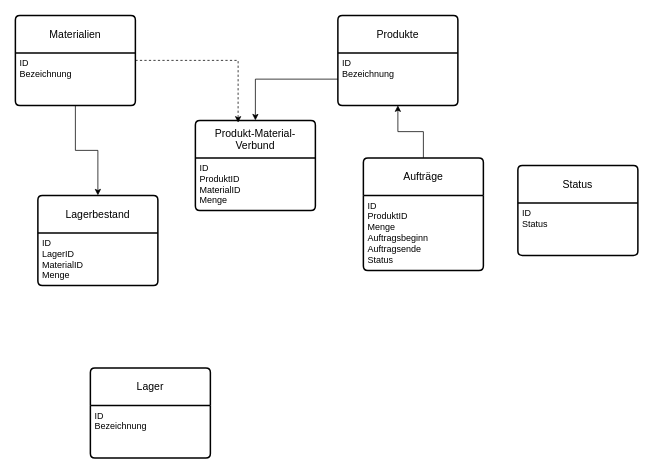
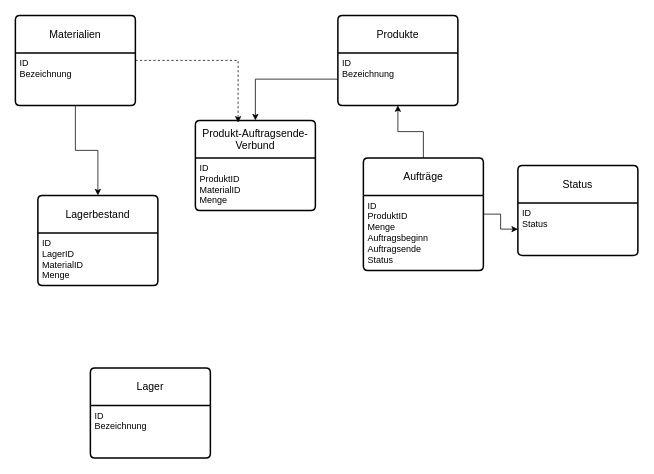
node "Produkt-Material-Verbund": label "Produkt-Material-Verbund" -> "Produkt-Auftragsende-Verbund"
edge "Aufträge" -> "ID Status": added
